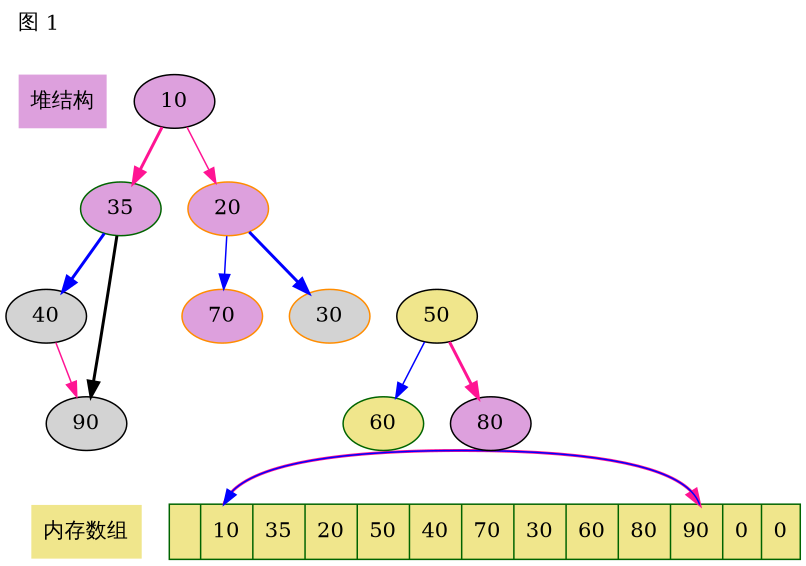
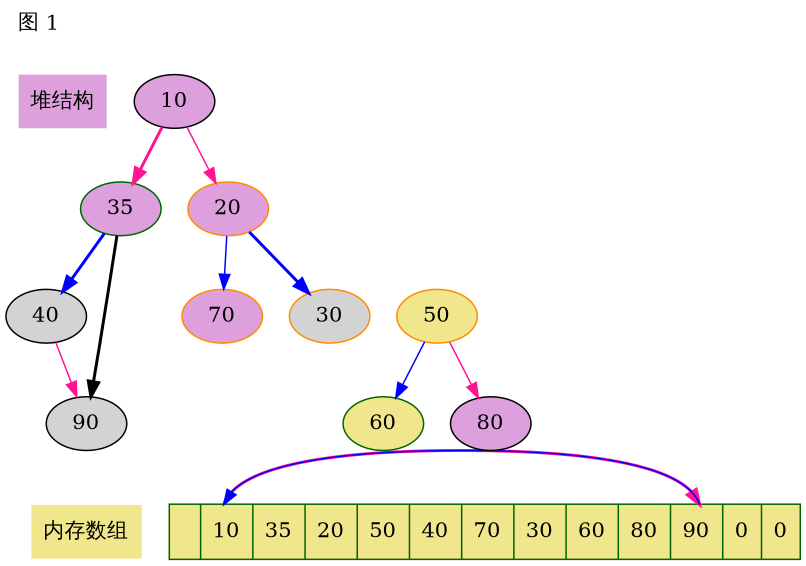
node "50": color black -> darkorange
edge "50" -> "80": style bold -> solid
